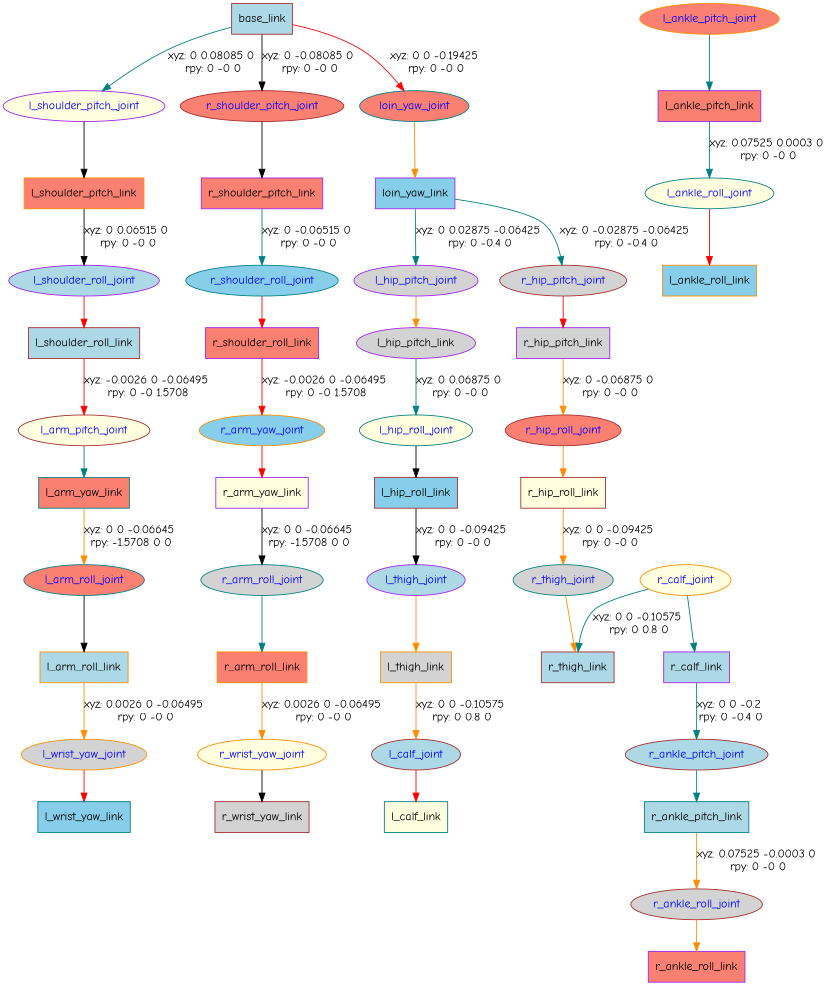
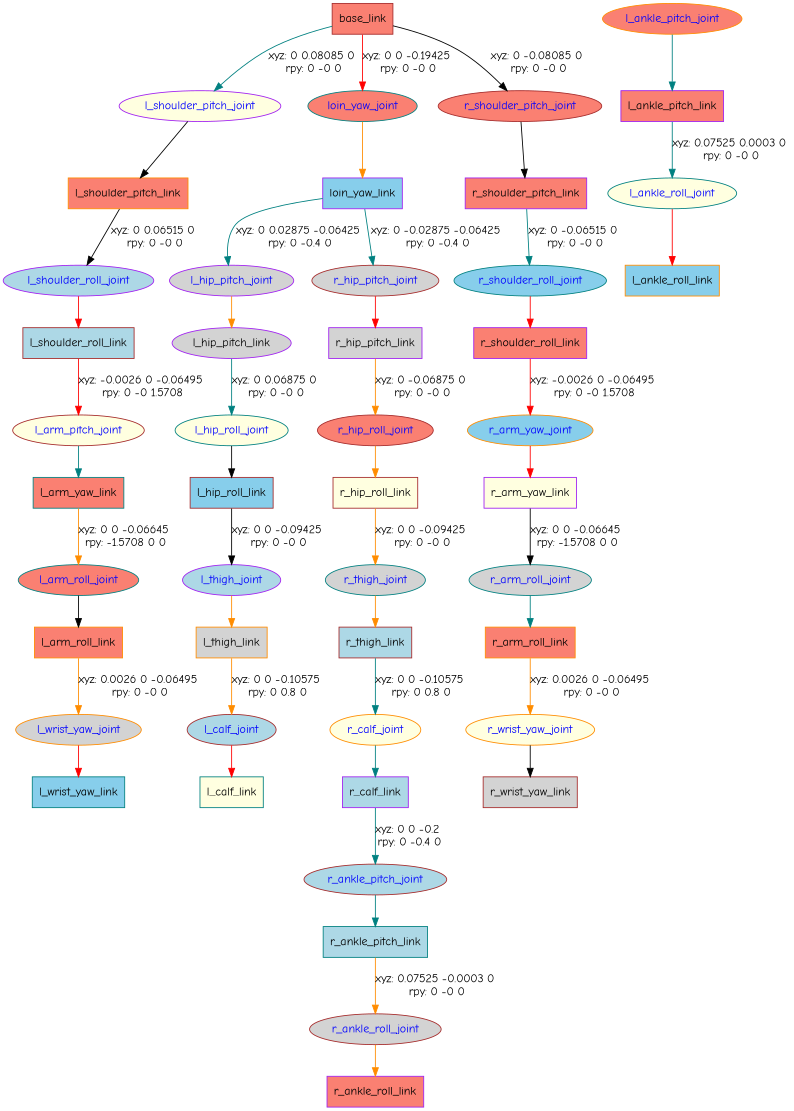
node "base_link": fillcolor lightblue -> salmon
edge "r_calf_joint" -> "r_thigh_link": reversed
node "l_arm_roll_link": fillcolor lightblue -> salmon
